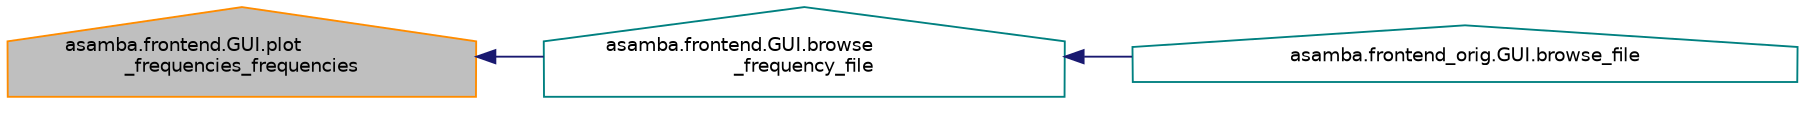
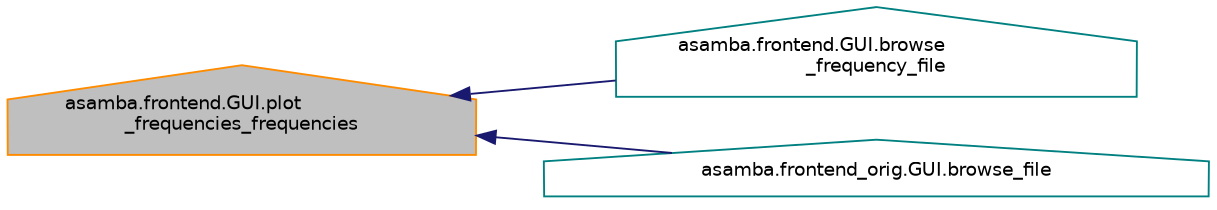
edge "asamba.frontend_orig.GUI.browse_file" -> "asamba.frontend.GUI.browse _frequency_file": now "asamba.frontend_orig.GUI.browse_file" -> "asamba.frontend.GUI.plot _frequencies_frequencies"
